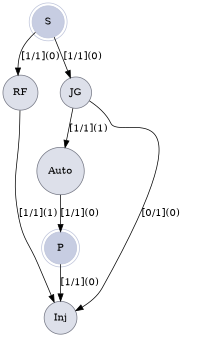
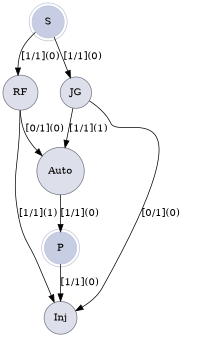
edge "RF" -> "Auto": added, label "[0/1](0)"
